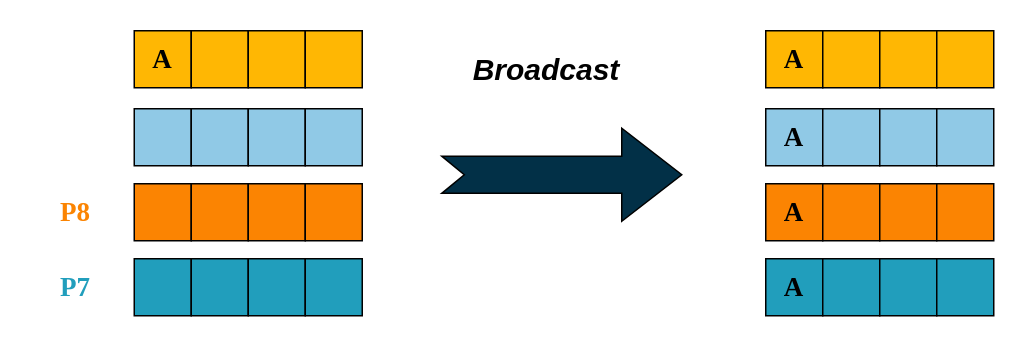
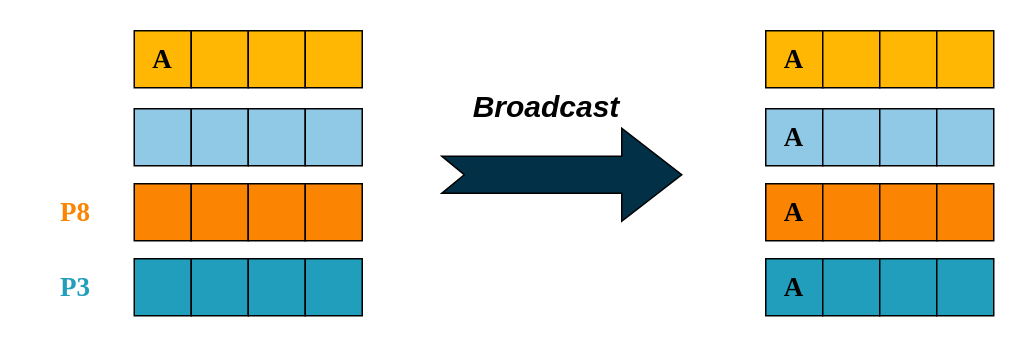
node "Broadcast": moved (547, 68) -> (547, 106)
node "P7": label "P7" -> "P3"
